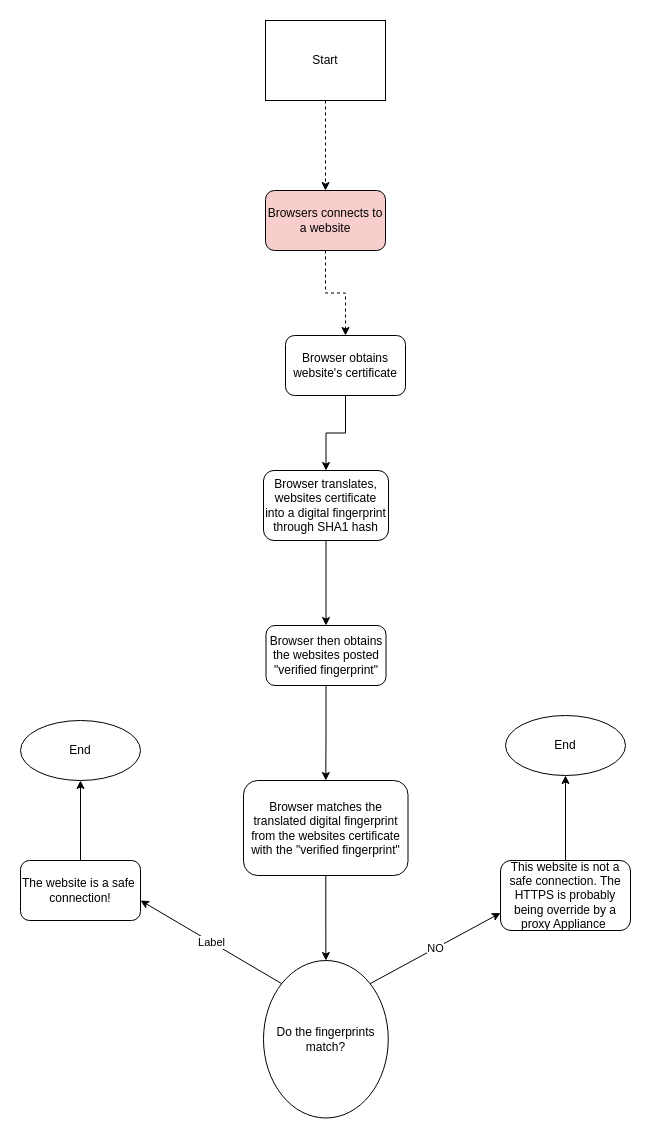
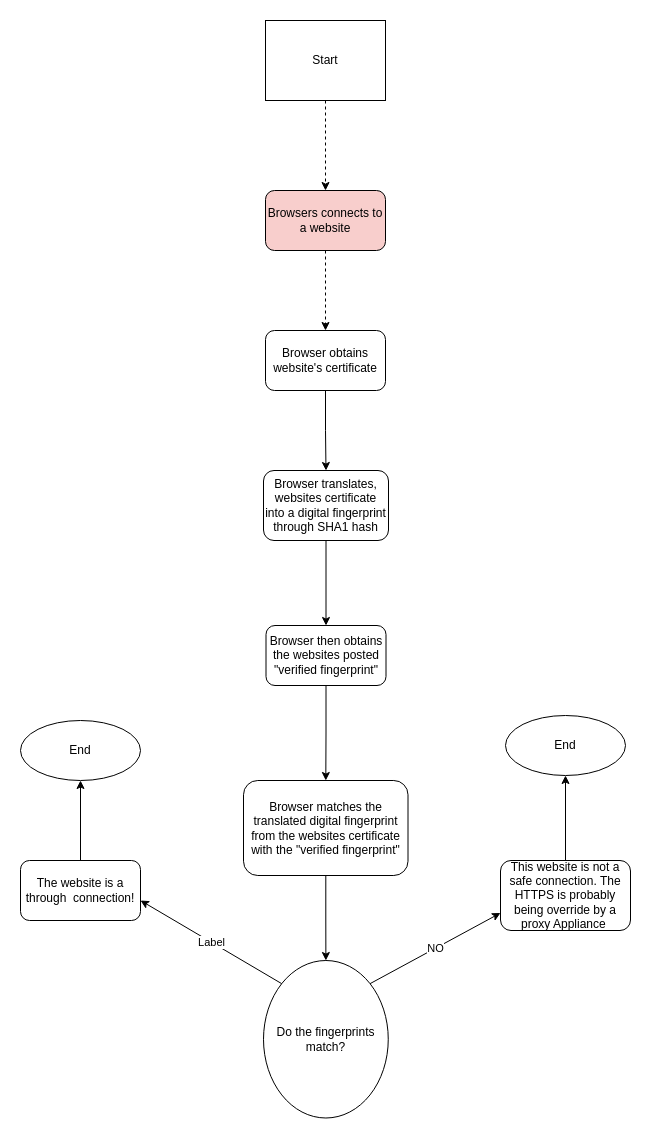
node "Browser obtains website's certificate": moved (346, 366) -> (326, 361)
node "The website is a safe connection!": label "The website is a safe connection!" -> "The website is a through connection!"
